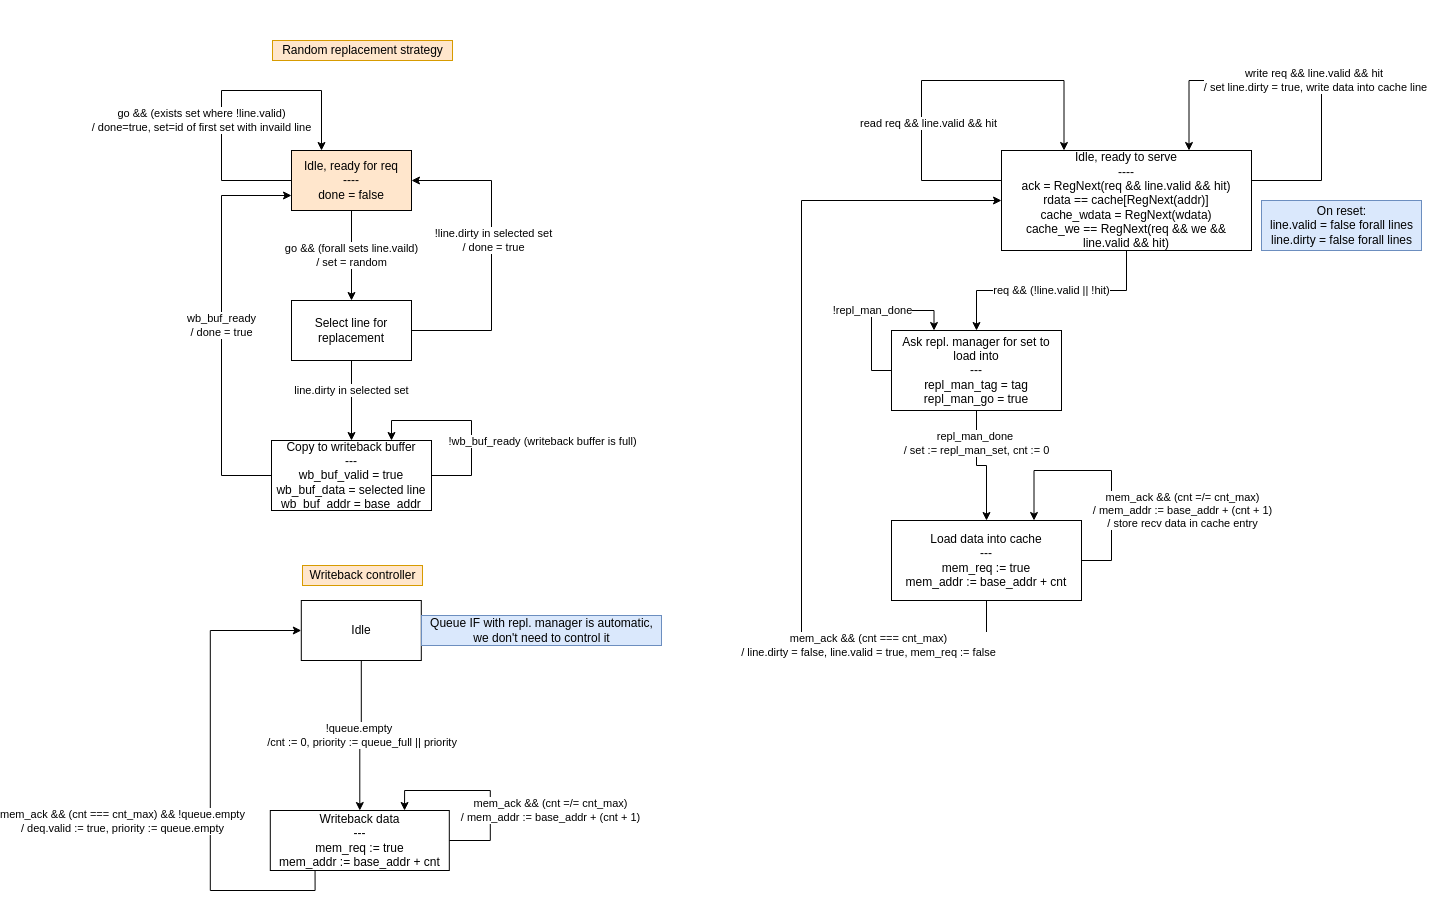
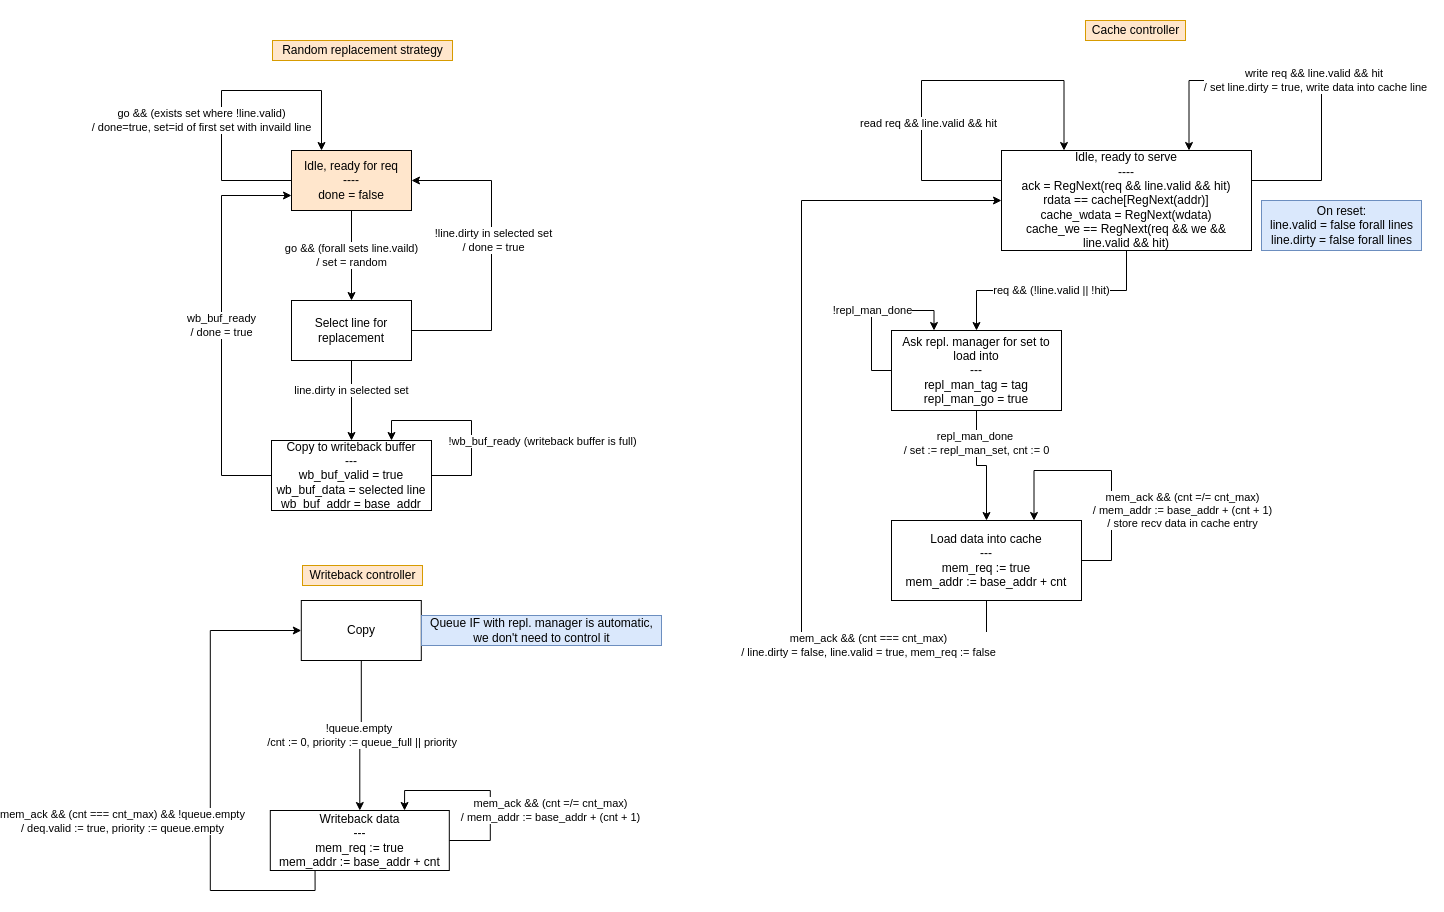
node "Cache controller": added
node "Idle": label "Idle" -> "Copy"
